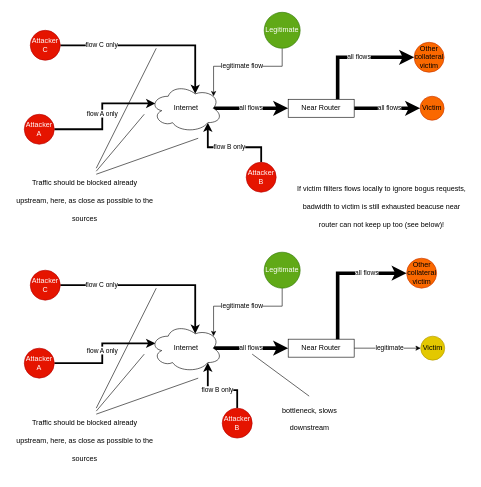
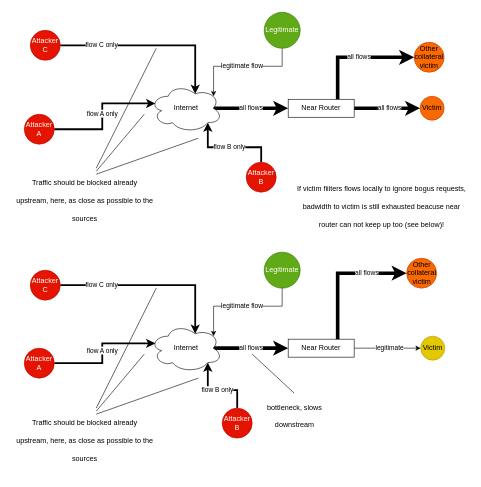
node "bottleneck, slows downstream": moved (309, 416) -> (294, 413)
